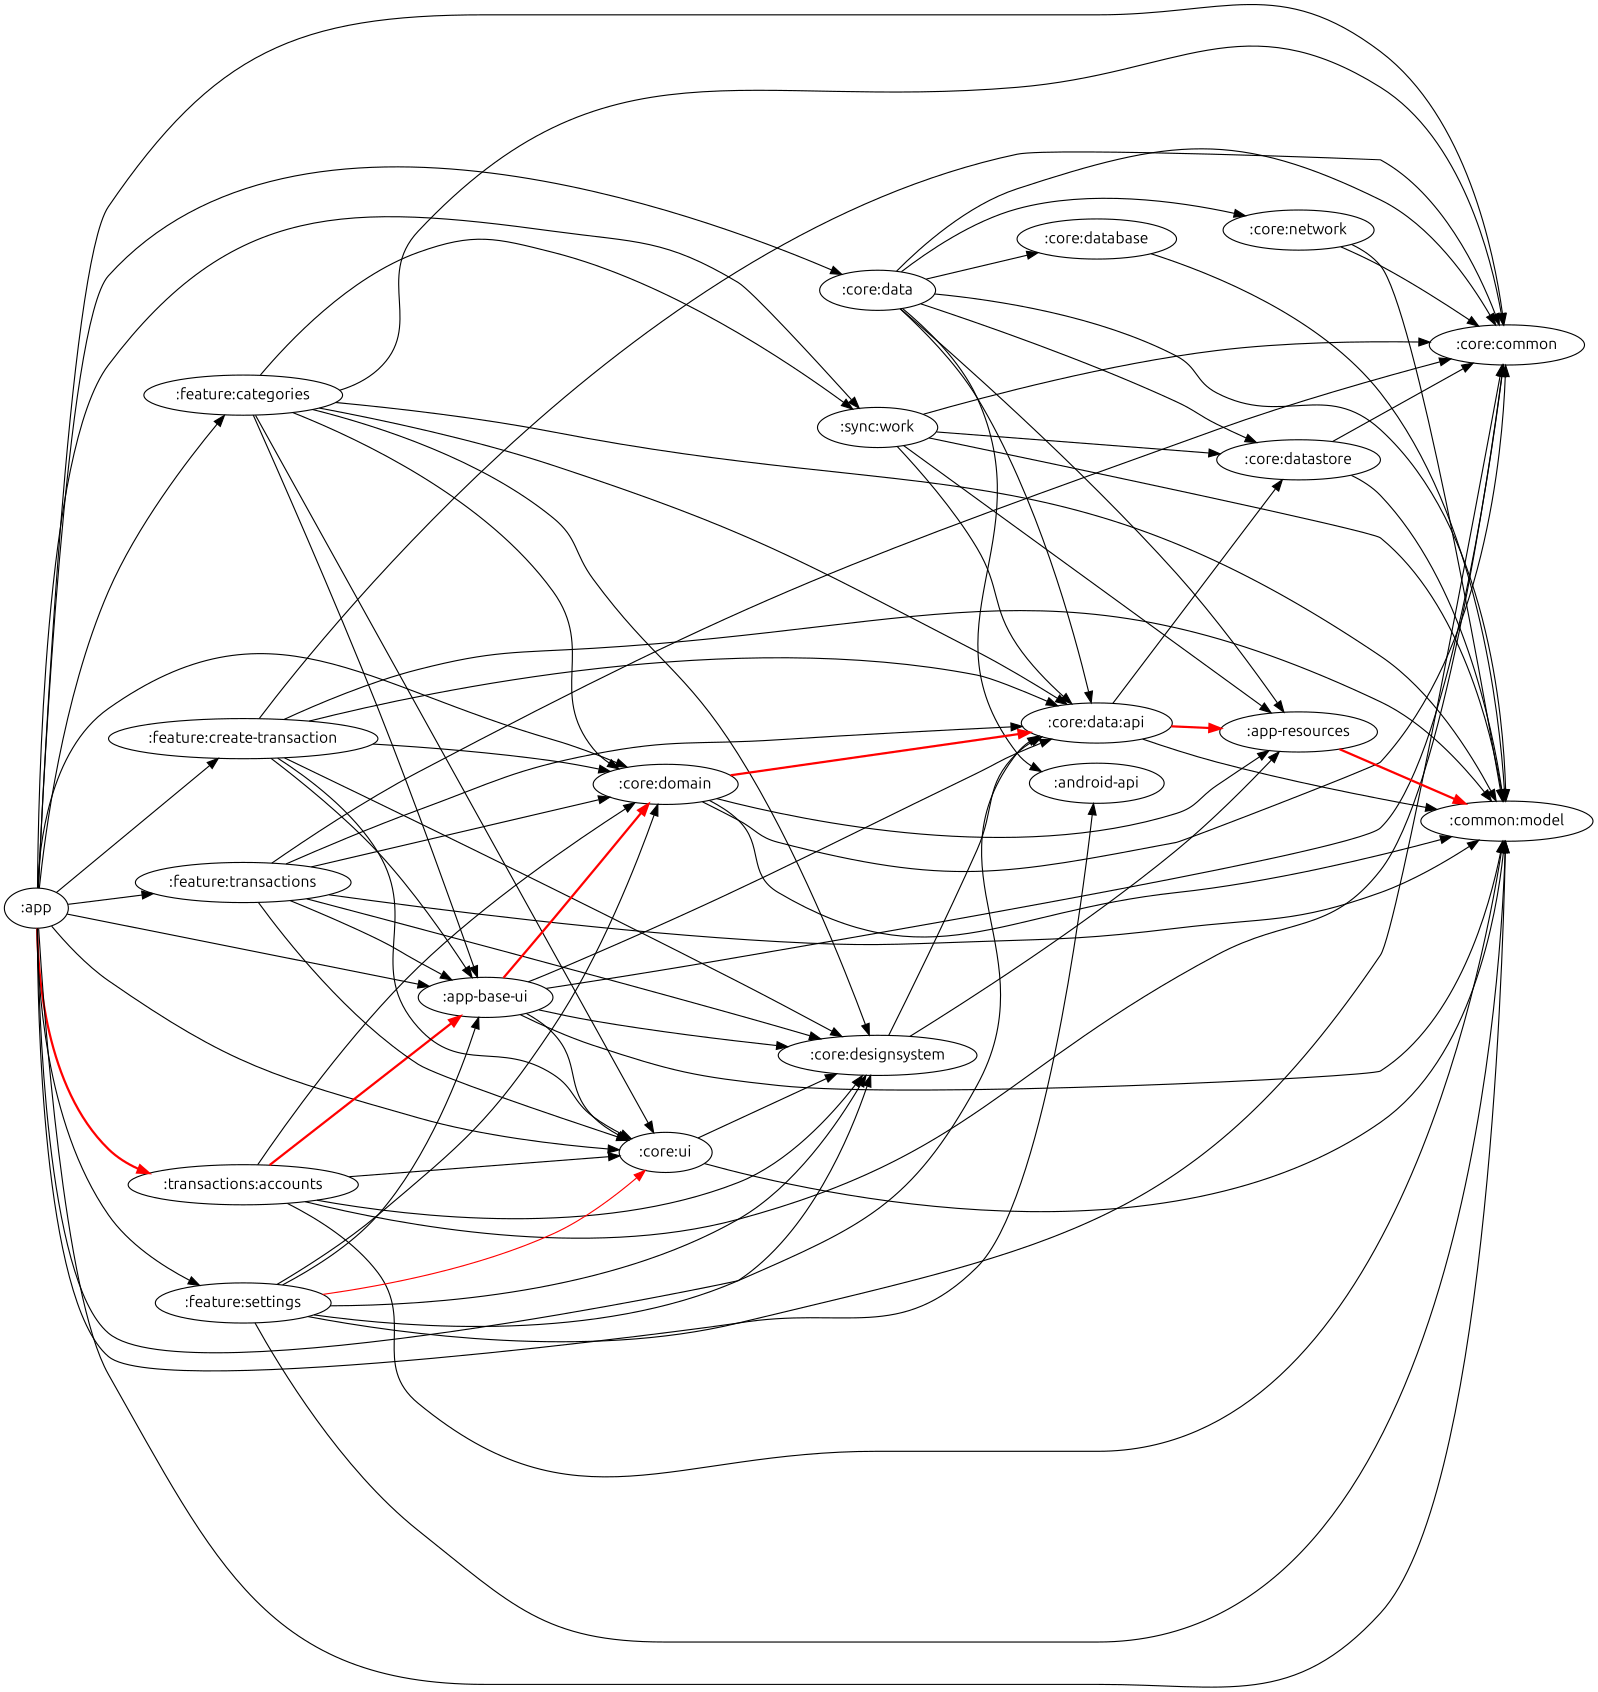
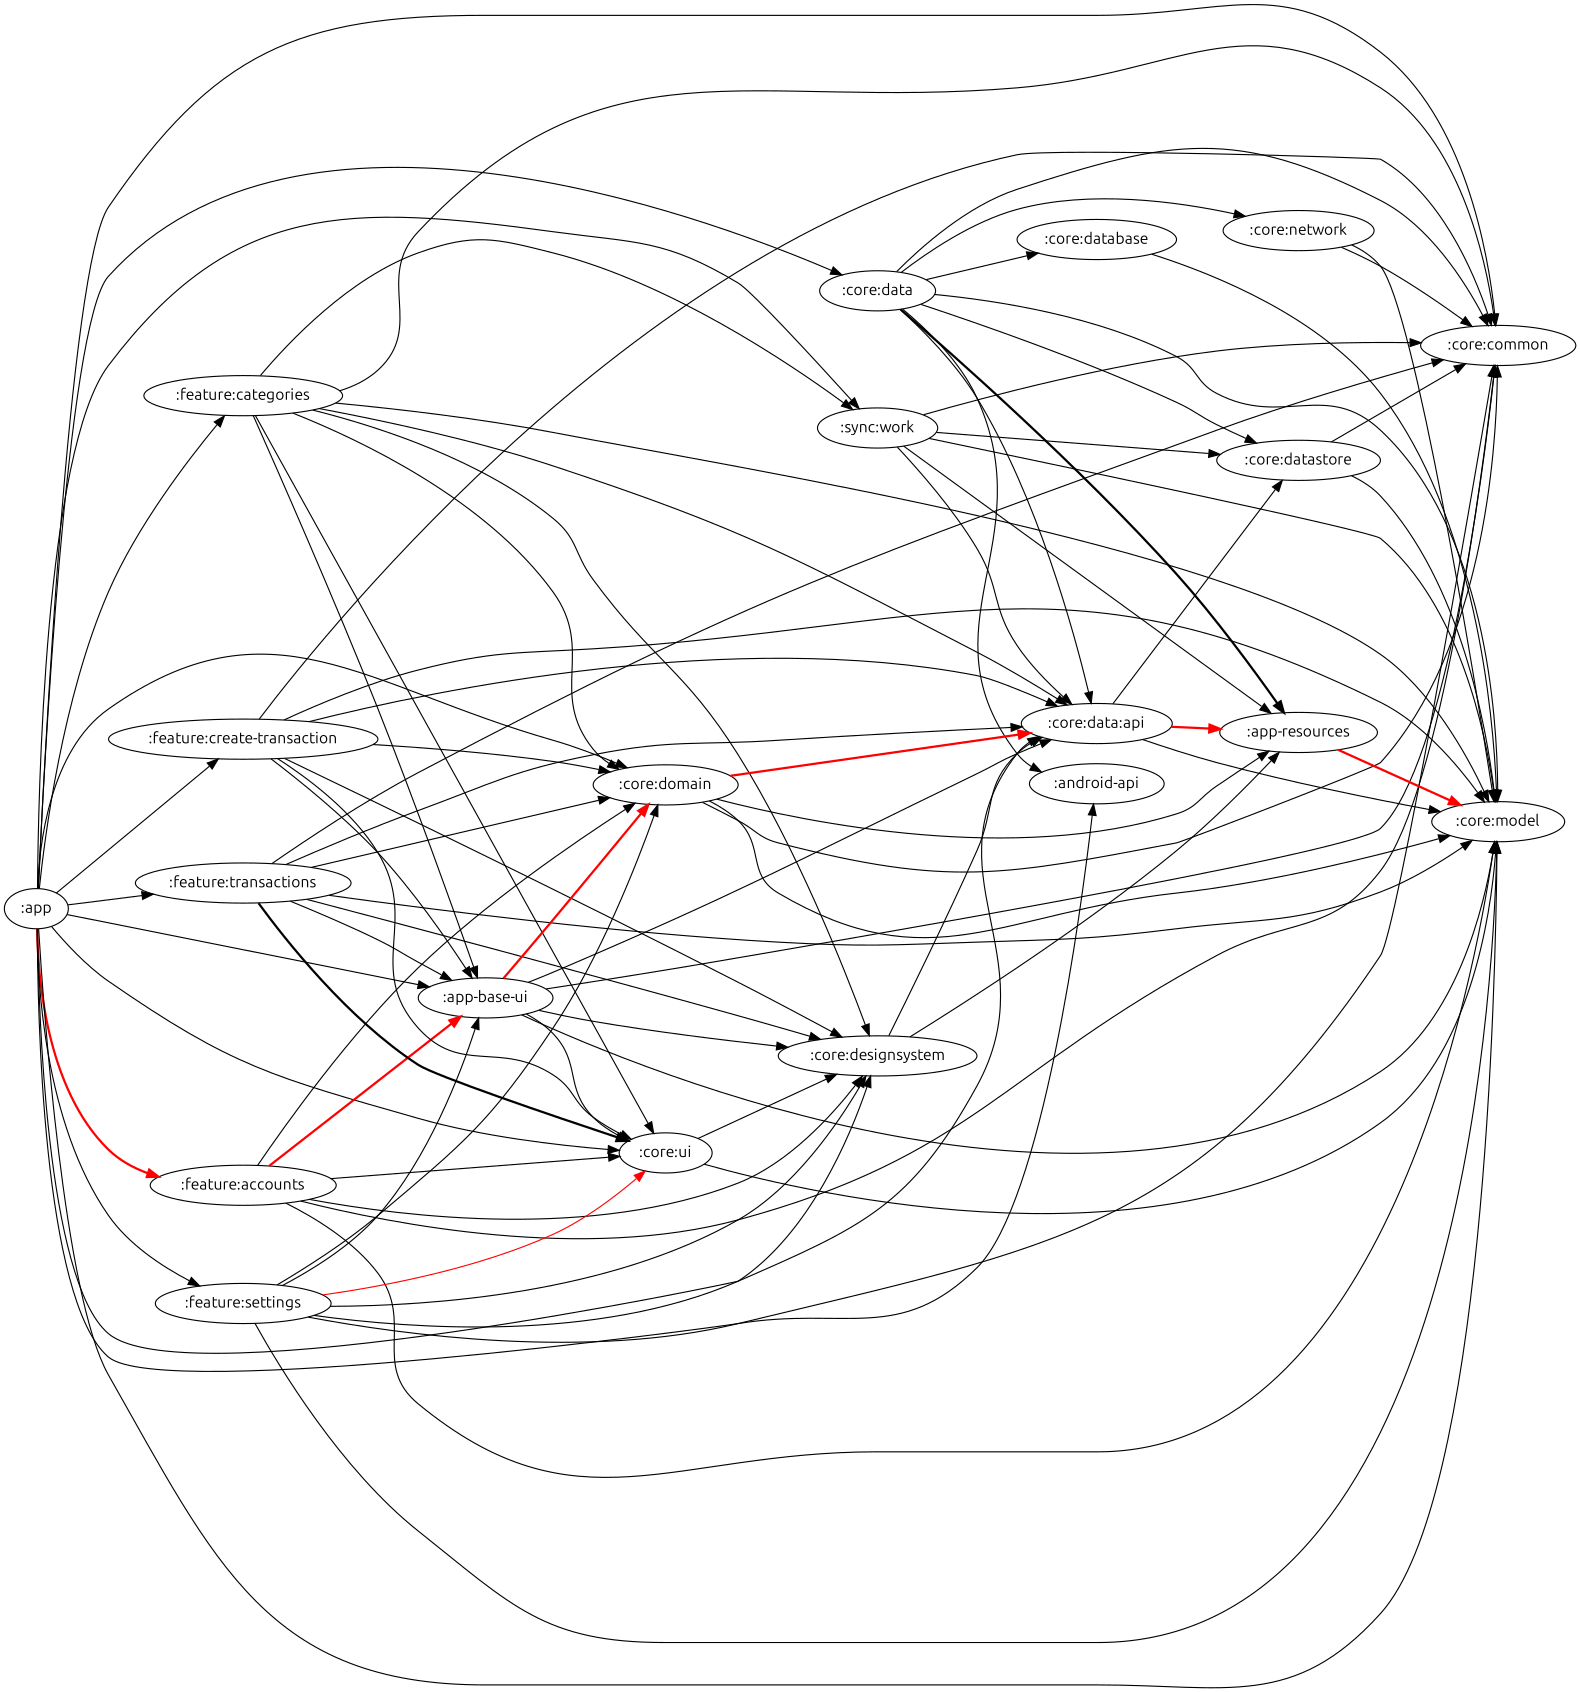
edge ":core:data" -> ":app-resources": style solid -> bold
node ":common:model": label ":common:model" -> ":core:model"
edge ":feature:transactions" -> ":core:ui": style solid -> bold
node ":transactions:accounts": label ":transactions:accounts" -> ":feature:accounts"
